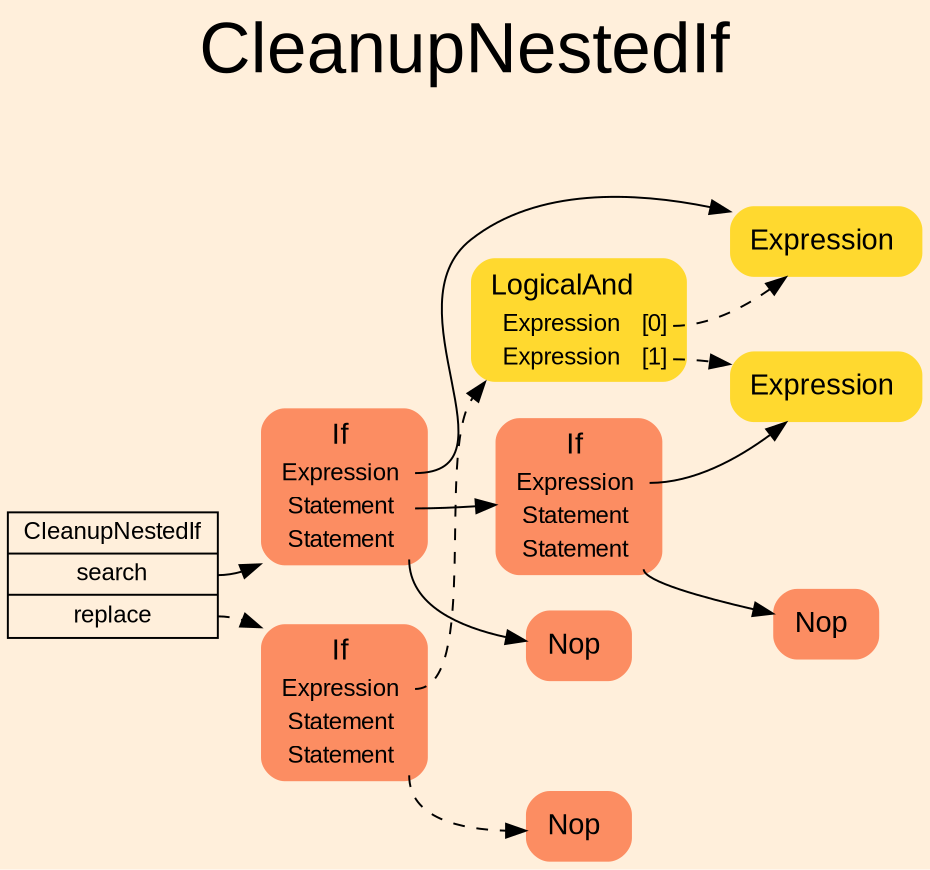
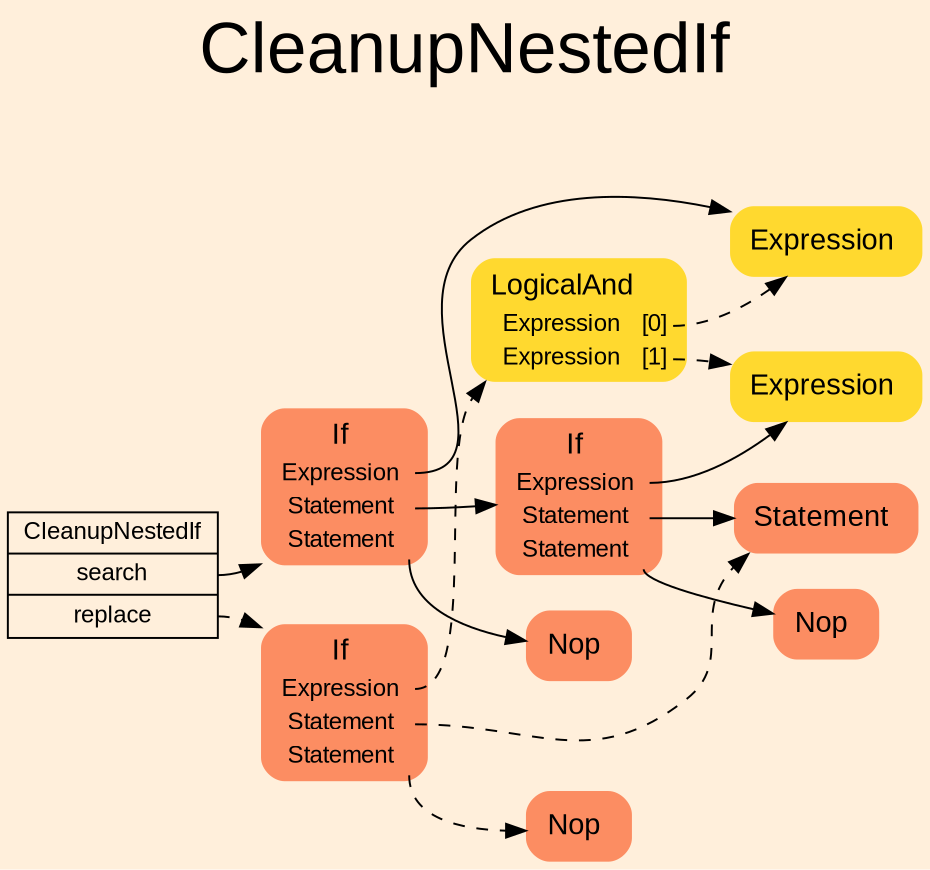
node "Statement": added
